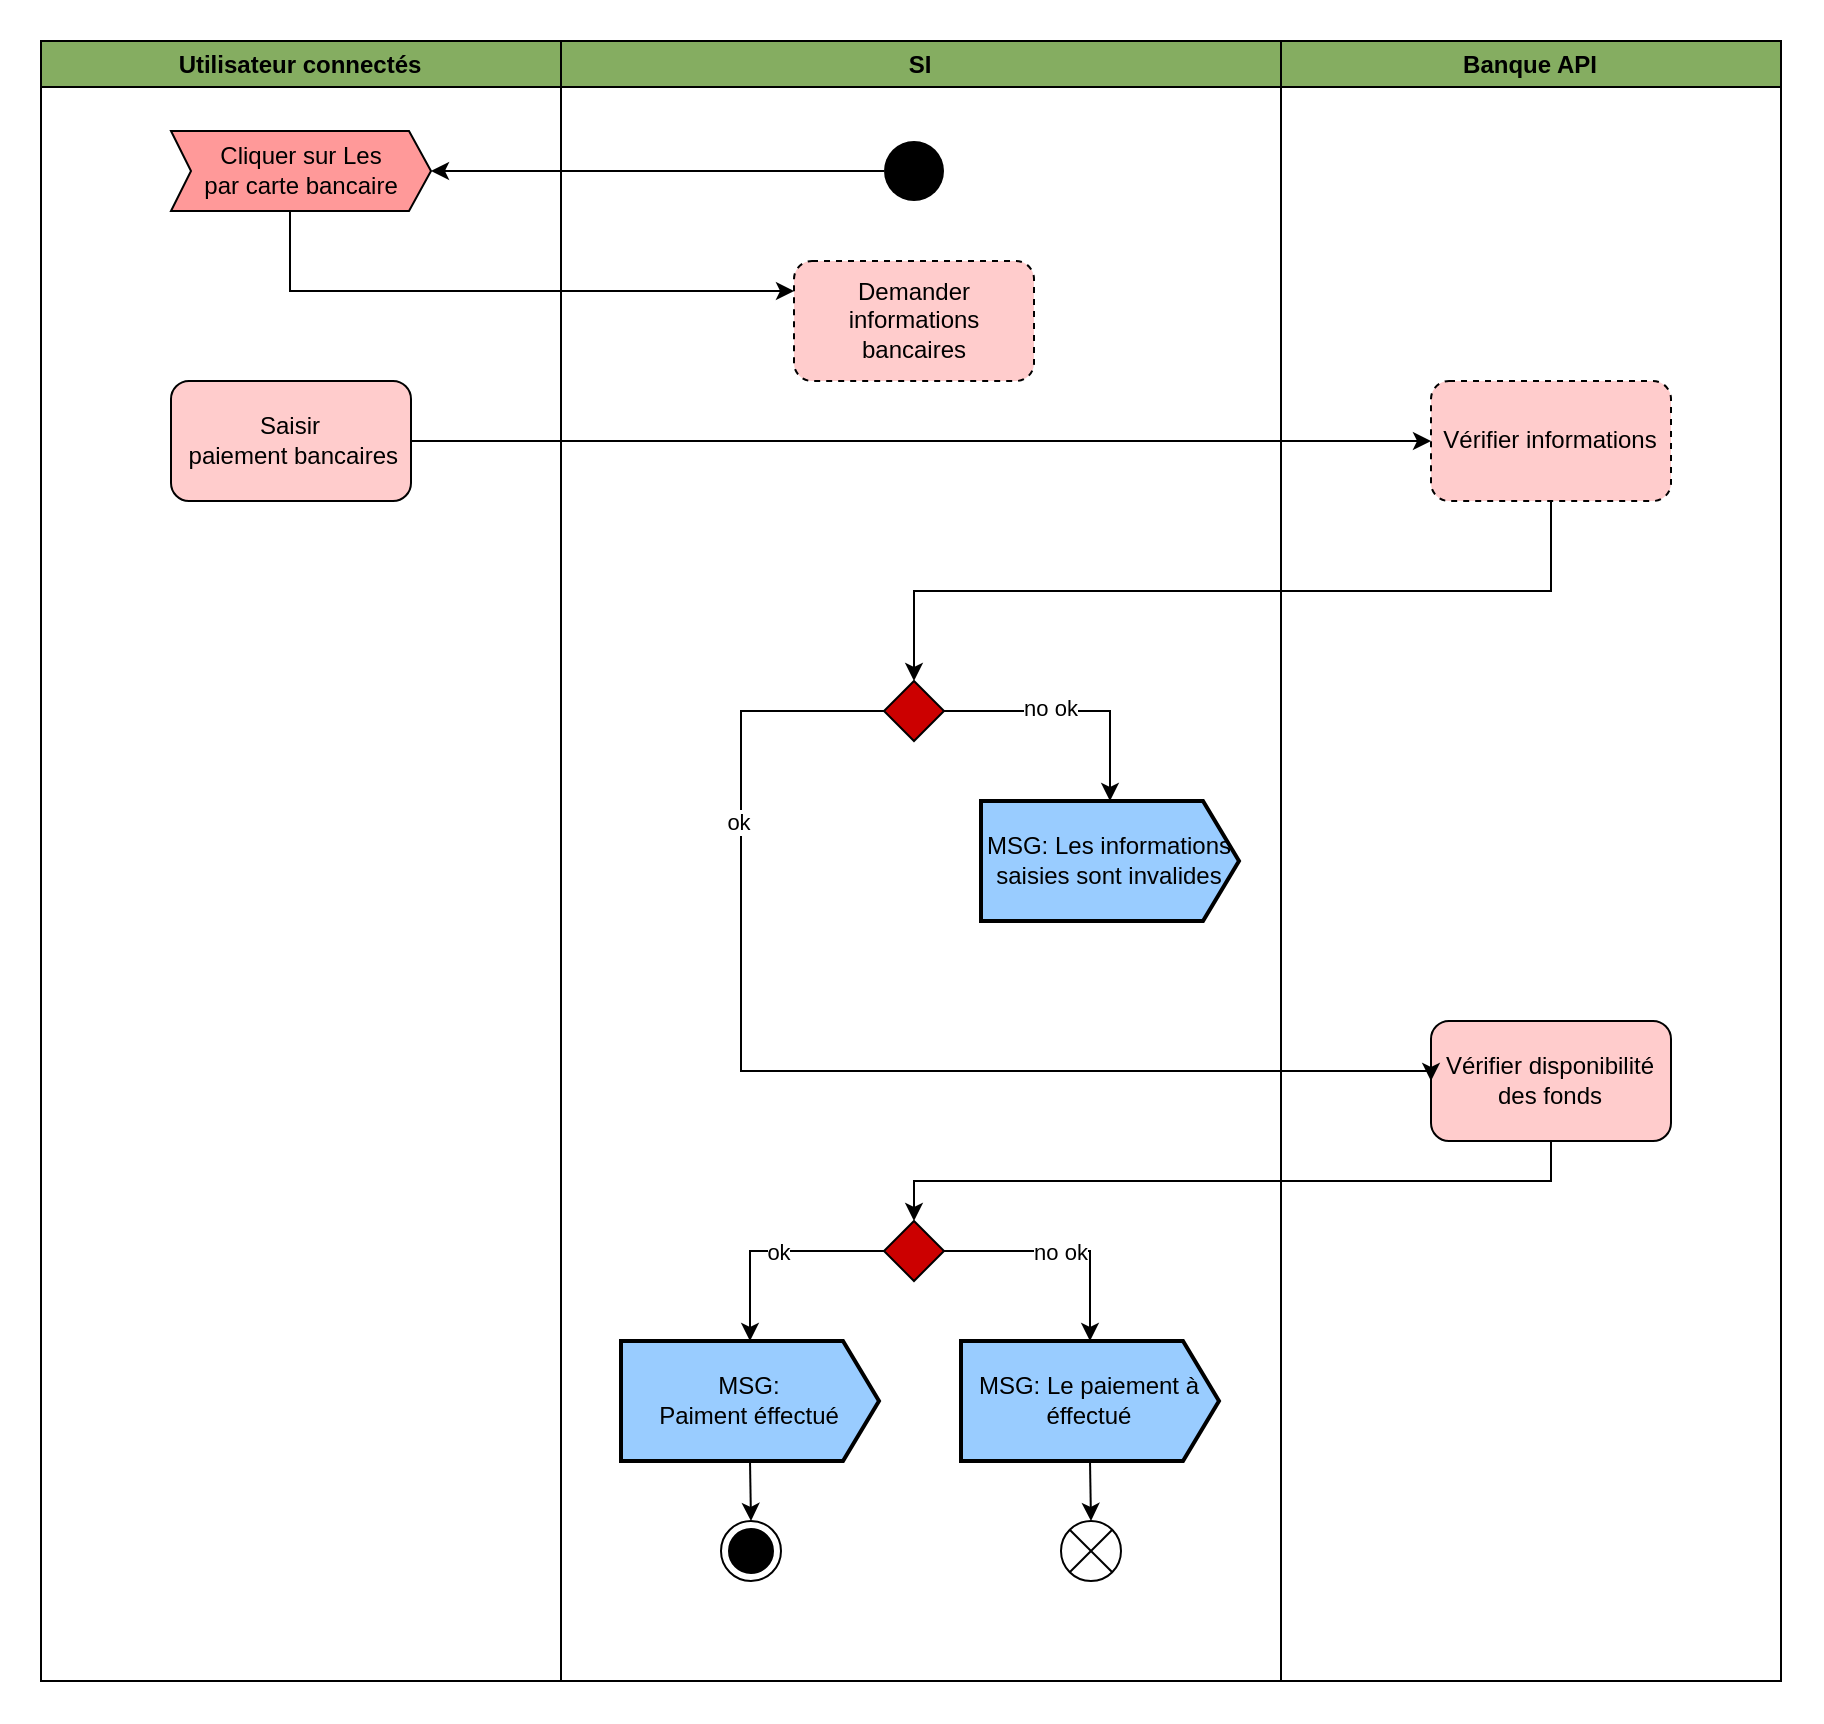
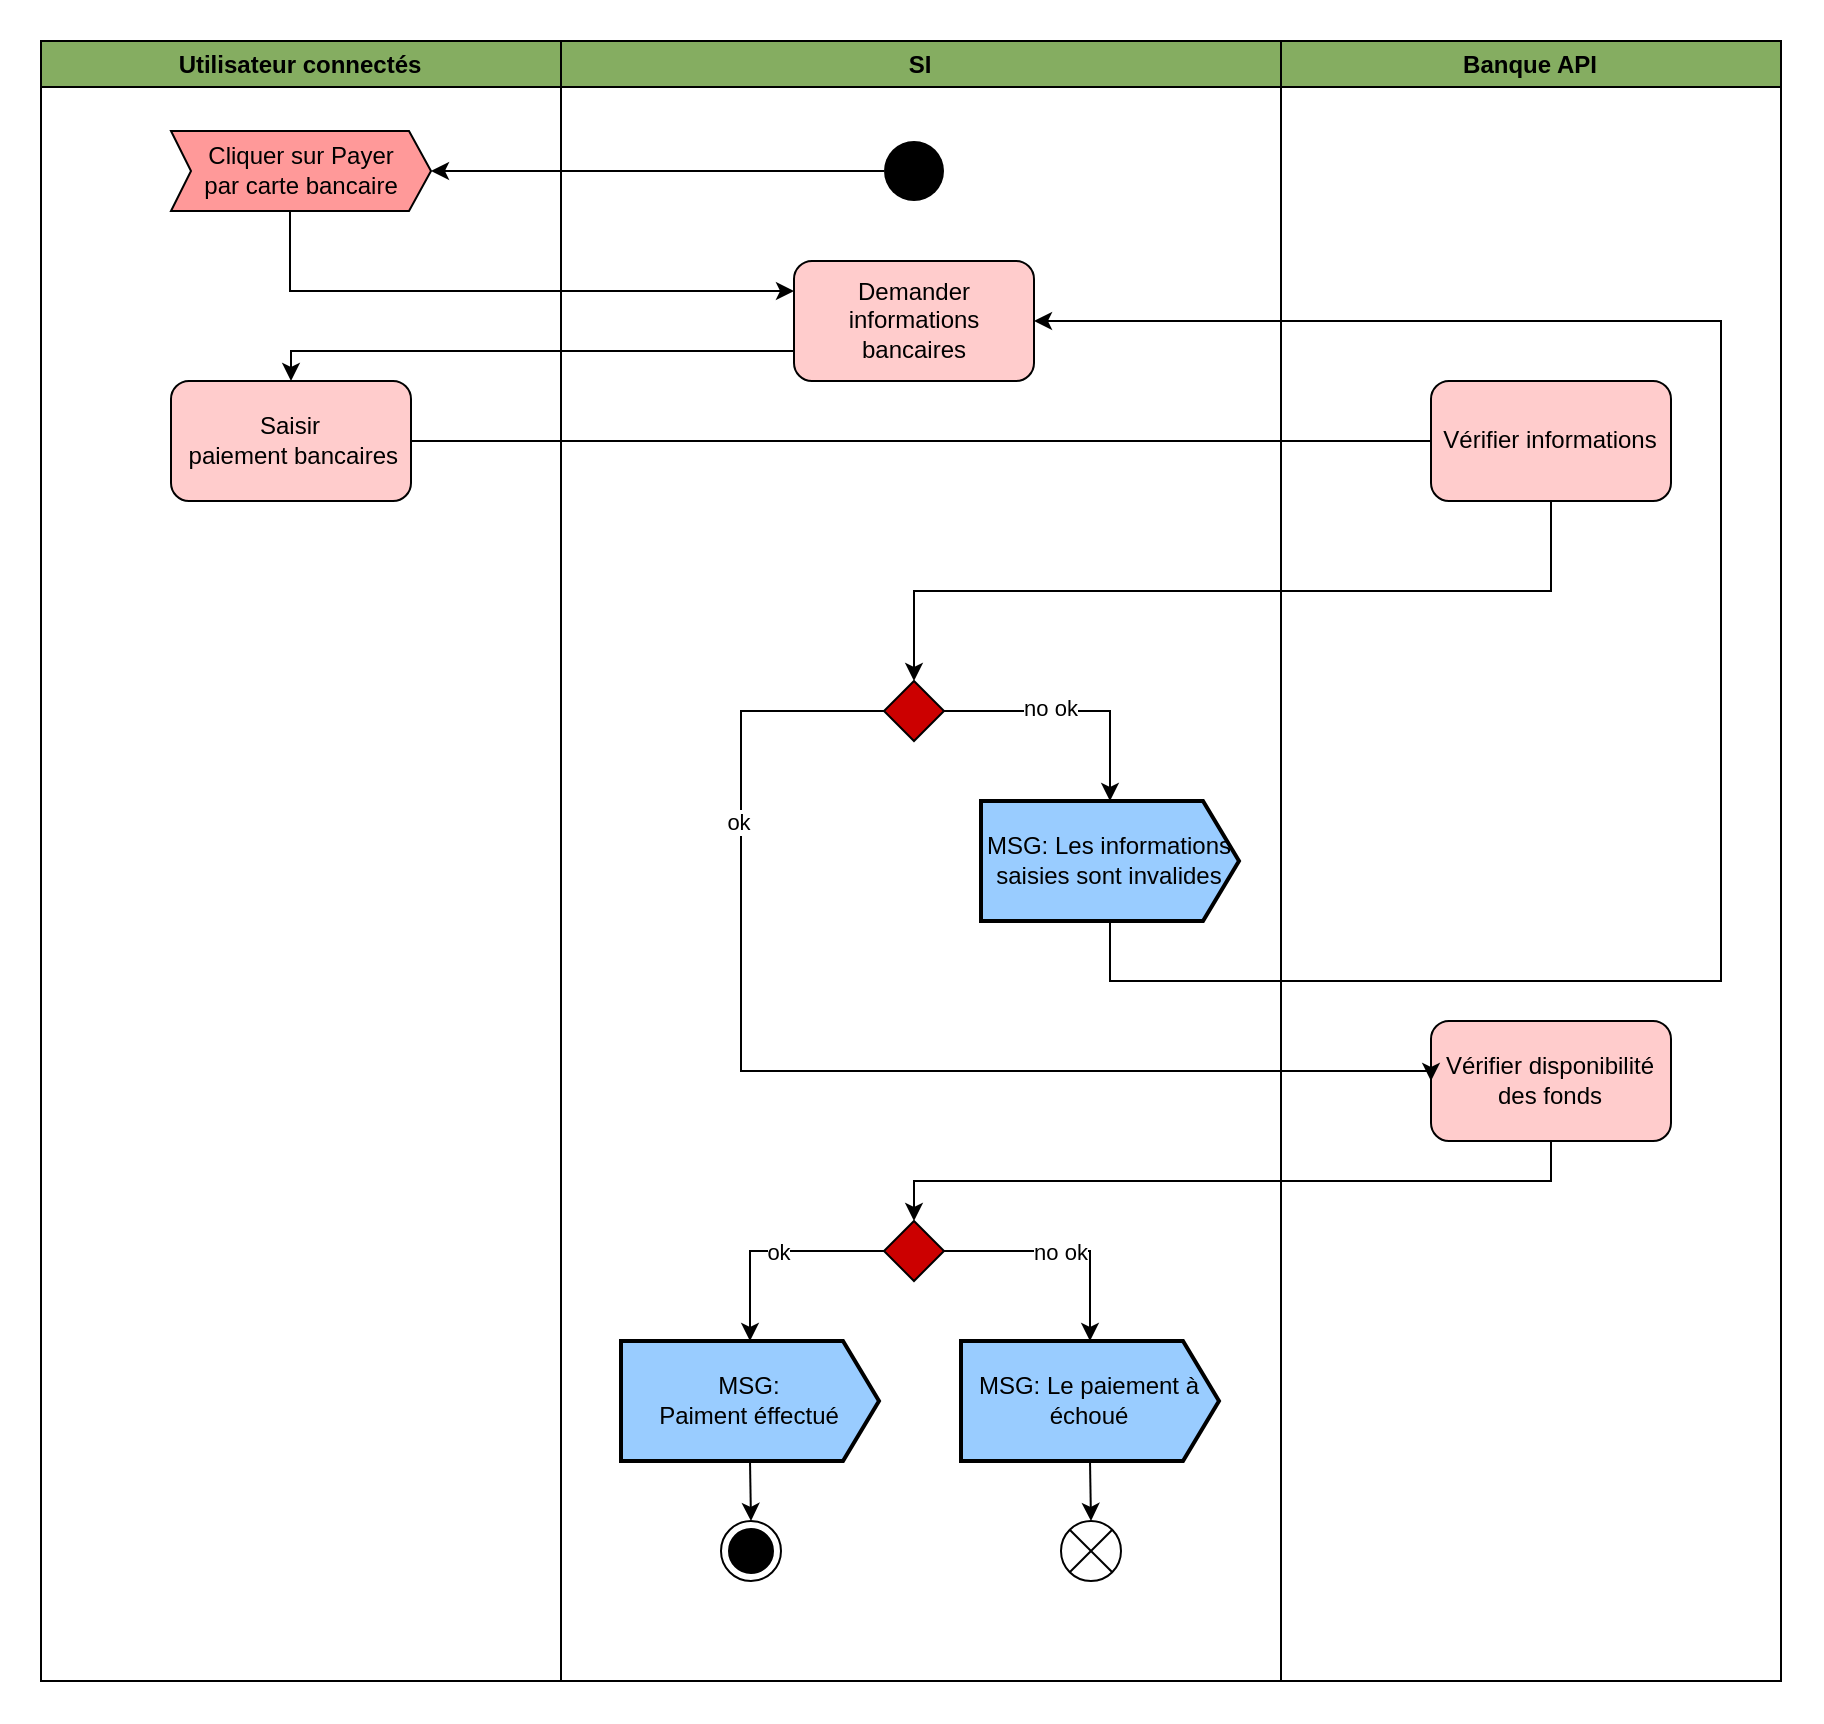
node "Cliquer sur Les par carte bancaire": label "Cliquer sur Les par carte bancaire" -> "Cliquer sur Payer par carte bancaire"
node "Demander informations bancaires": style dashed -> solid
edge "Demander informations bancaires" -> "Saisir paiement bancaires": added
edge "Saisir paiement bancaires" -> "Vérifier informations": arrowhead classic -> none
node "Vérifier informations": style dashed -> solid
edge "MSG: Les informations saisies sont invalides" -> "Demander informations bancaires": added
node "MSG: Le paiement à éffectué": label "MSG: Le paiement à éffectué" -> "MSG: Le paiement à échoué"
